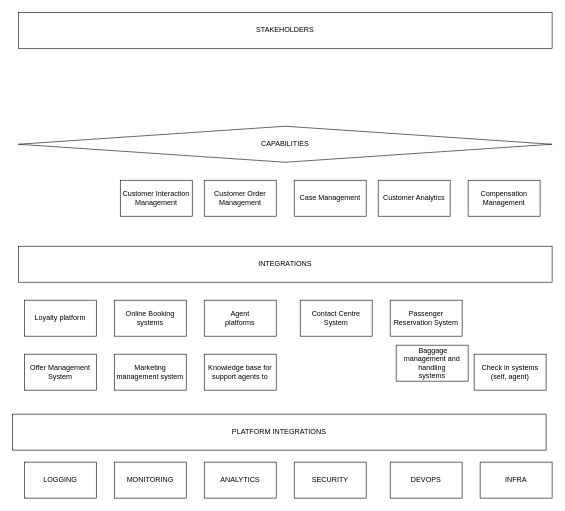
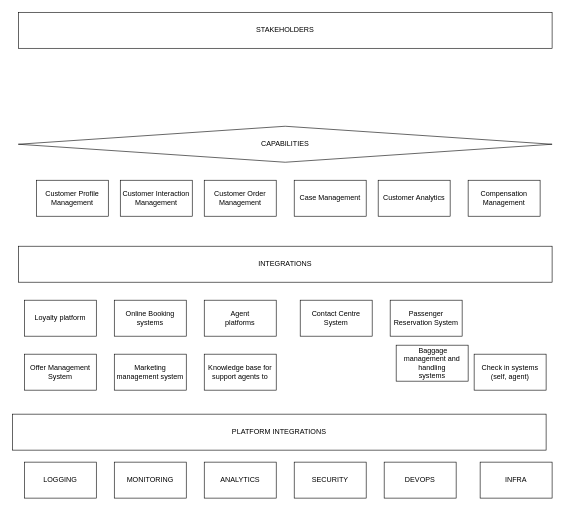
node "Customer Profile Management": added
node "DEVOPS": moved (426, 480) -> (420, 480)
